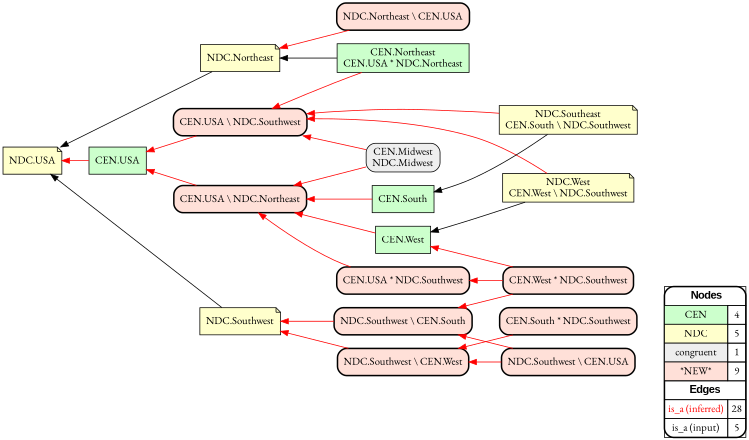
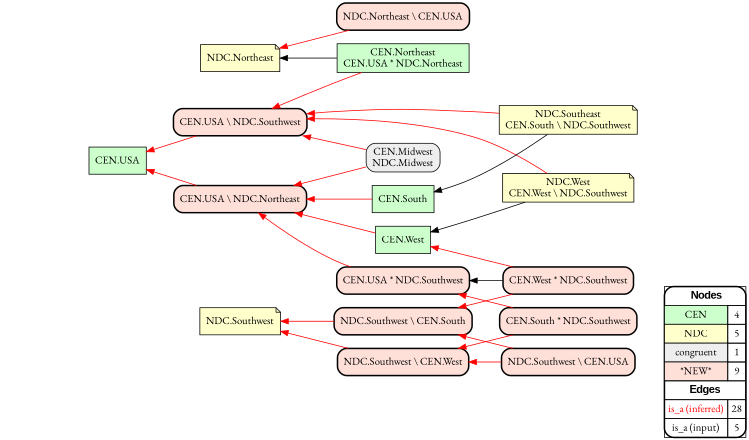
node "NDC.USA": removed
edge "CEN.West * NDC.Southwest" -> "CEN.USA * NDC.Southwest": color #ff0000 -> #000000
edge "CEN.South * NDC.Southwest" -> "CEN.USA * NDC.Southwest": added
